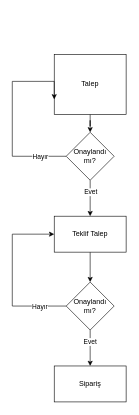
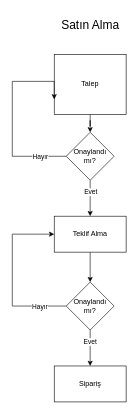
node "Satın Alma": added
node "Teklif Talep": label "Teklif Talep" -> "Teklif Alma"
